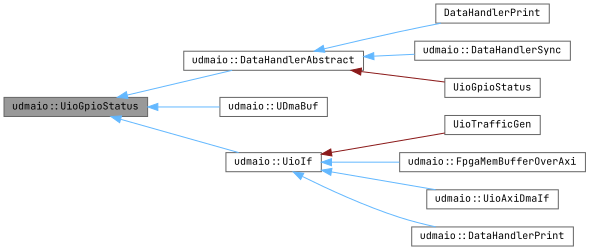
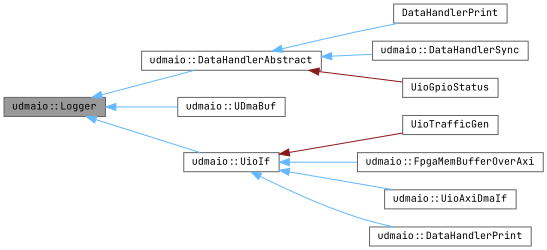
node "udmaio::UioGpioStatus": label "udmaio::UioGpioStatus" -> "udmaio::Logger"
